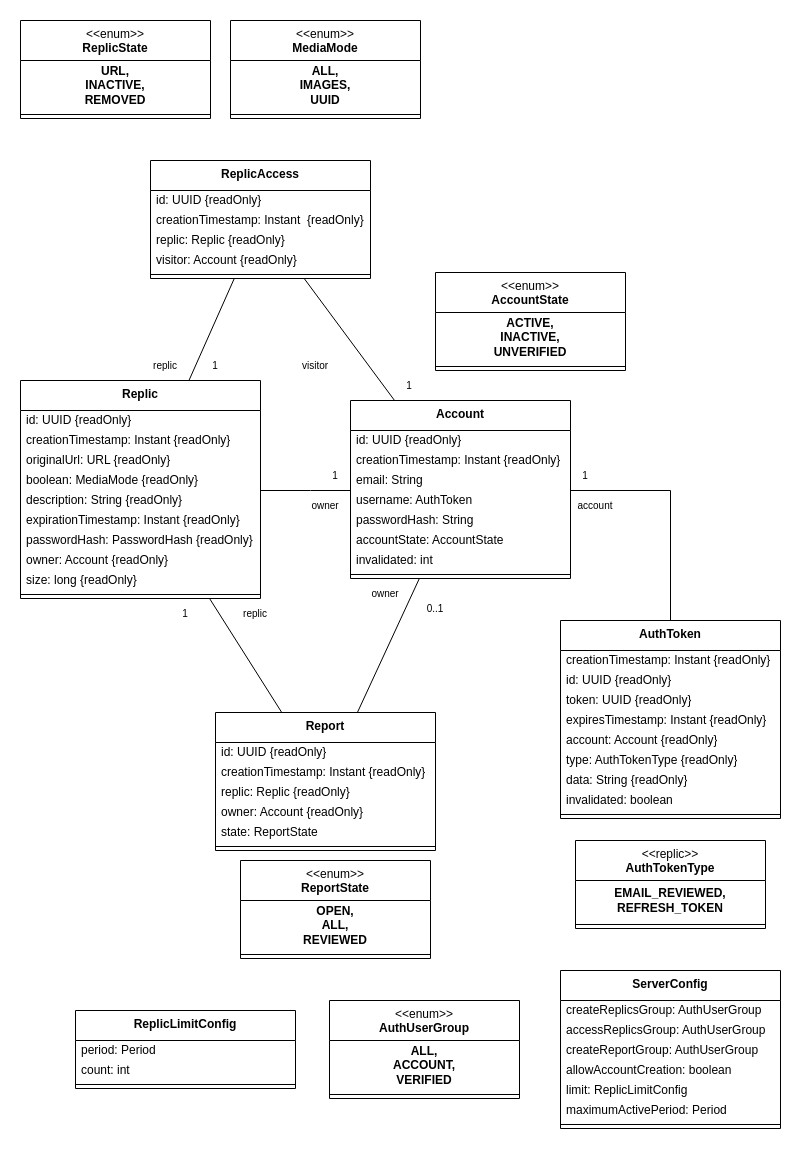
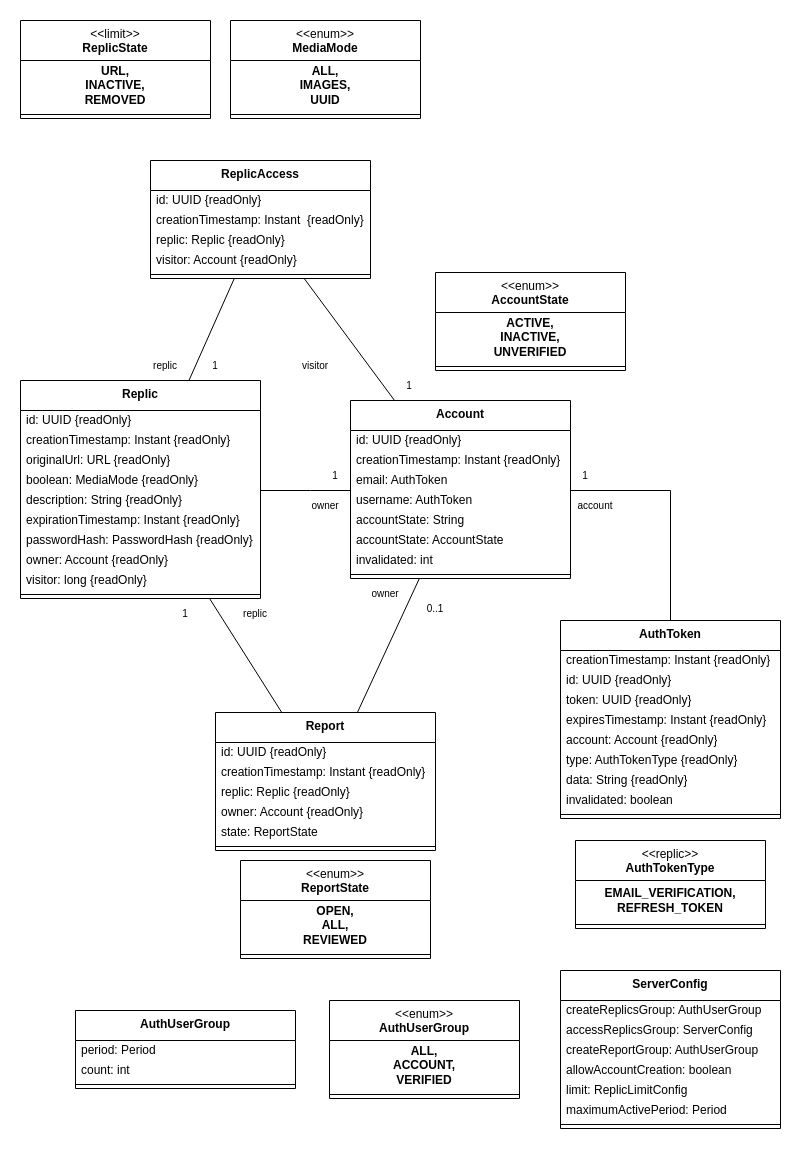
node "<<enum>> ReplicState": label "<<enum>> ReplicState" -> "<<limit>> ReplicState"
node "email: String": label "email: String" -> "email: AuthToken"
node "passwordHash: String": label "passwordHash: String" -> "accountState: String"
node "size: long {readOnly}": label "size: long {readOnly}" -> "visitor: long {readOnly}"
node "EMAIL_REVIEWED, REFRESH_TOKEN": label "EMAIL_REVIEWED, REFRESH_TOKEN" -> "EMAIL_VERIFICATION, REFRESH_TOKEN"
node "ReplicLimitConfig": label "ReplicLimitConfig" -> "AuthUserGroup"
node "accessReplicsGroup: AuthUserGroup": label "accessReplicsGroup: AuthUserGroup" -> "accessReplicsGroup: ServerConfig"
